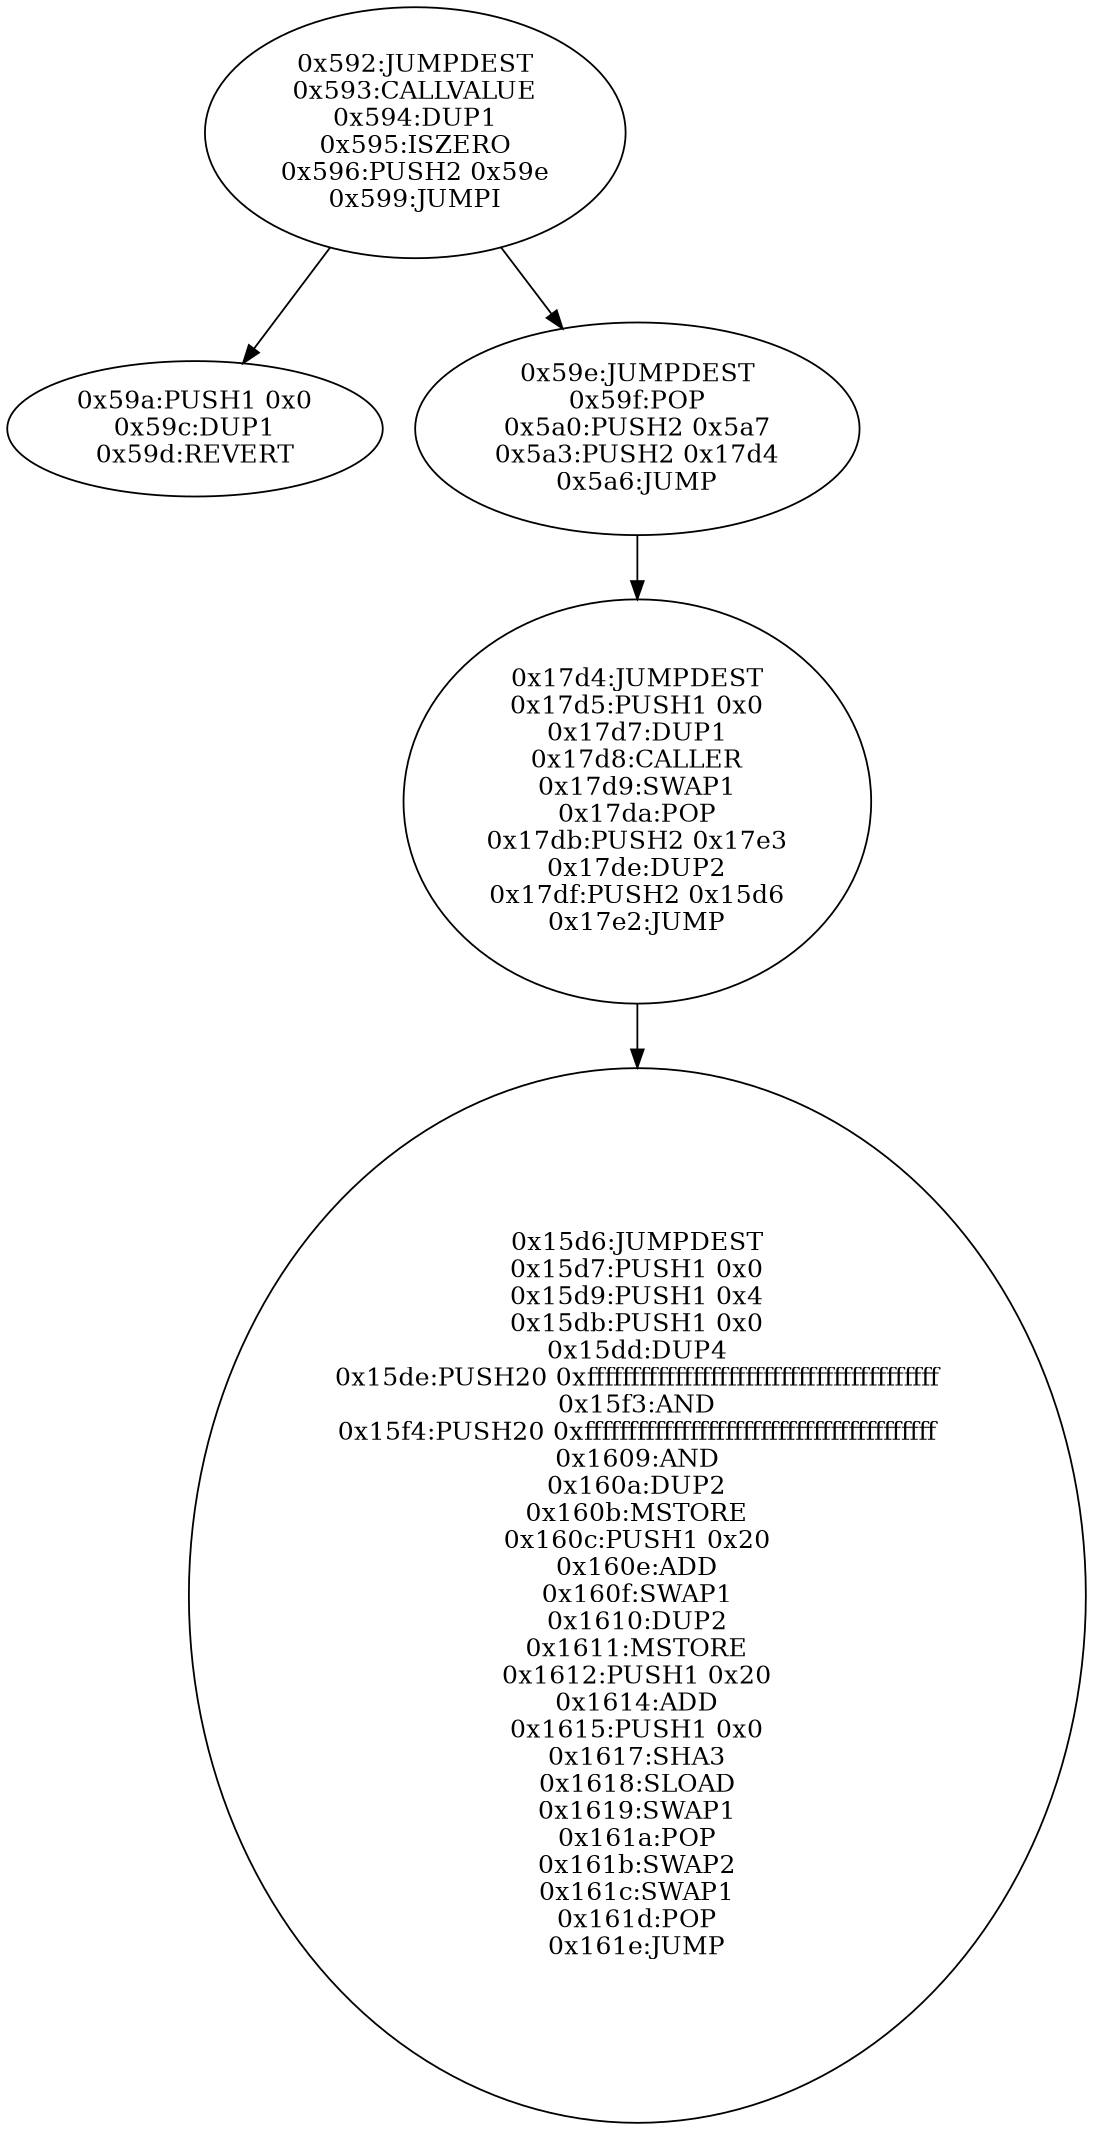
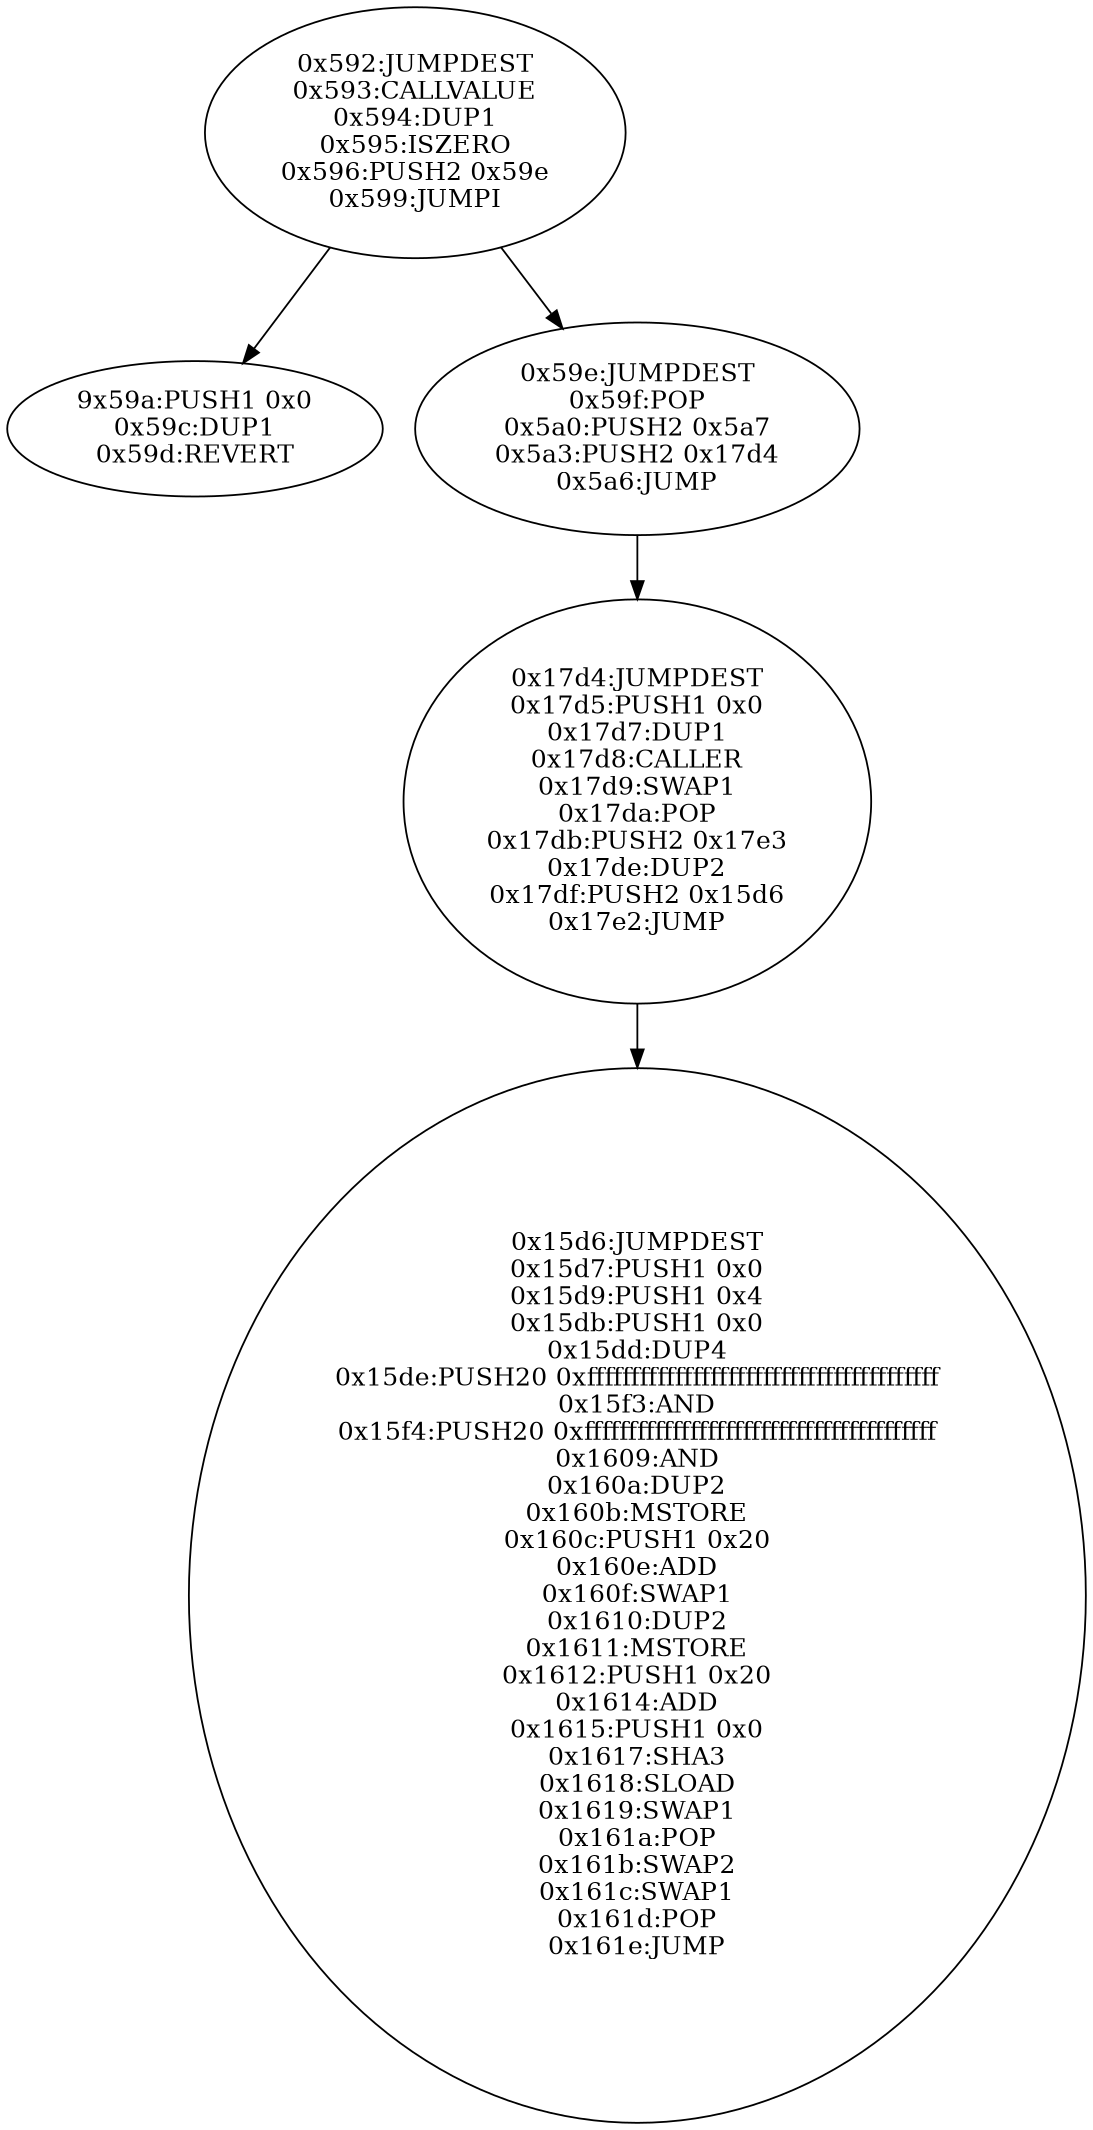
node "0x59a:PUSH1 0x0 0x59c:DUP1 0x59d:REVERT": label "0x59a:PUSH1 0x0 0x59c:DUP1 0x59d:REVERT" -> "9x59a:PUSH1 0x0 0x59c:DUP1 0x59d:REVERT"
